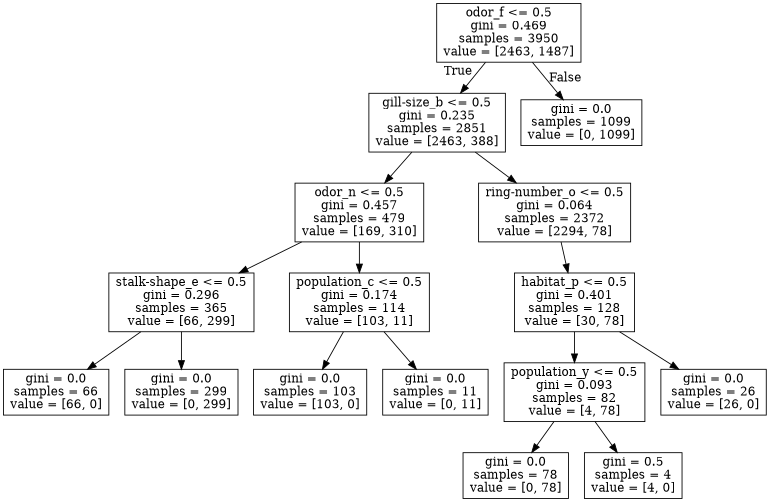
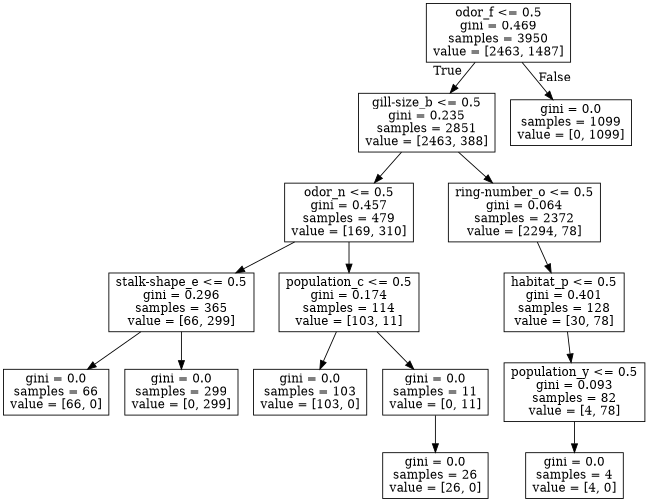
edge "habitat_p <= 0.5 gini = 0.401 samples = 128 value = [30, 78]" -> "gini = 0.0 samples = 26 value = [26, 0]": now "gini = 0.0 samples = 11 value = [0, 11]" -> "gini = 0.0 samples = 26 value = [26, 0]"
node "gini = 0.0 samples = 78 value = [0, 78]": removed
node "gini = 0.5 samples = 4 value = [4, 0]": label "gini = 0.5 samples = 4 value = [4, 0]" -> "gini = 0.0 samples = 4 value = [4, 0]"
